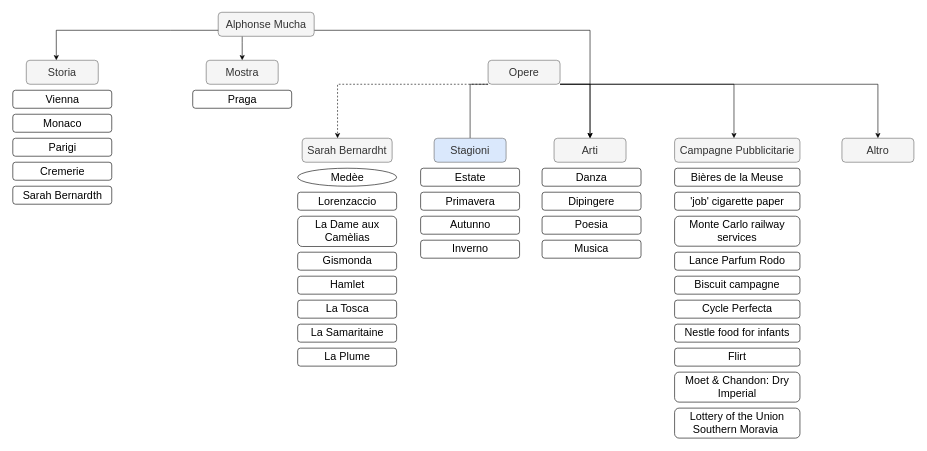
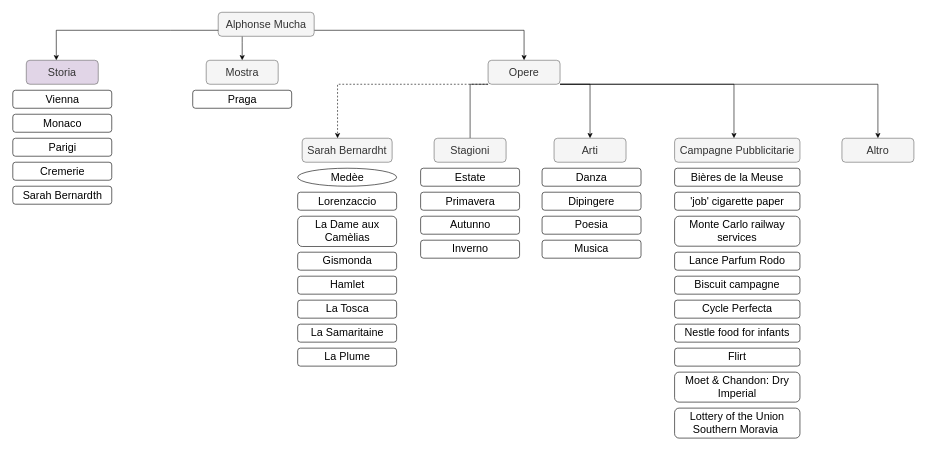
edge "Alphonse Mucha" -> "Arti": now "Alphonse Mucha" -> "Opere"
node "Storia": fillcolor #f5f5f5 -> #e1d5e7
node "Stagioni": fillcolor #dae8fc -> #f5f5f5
